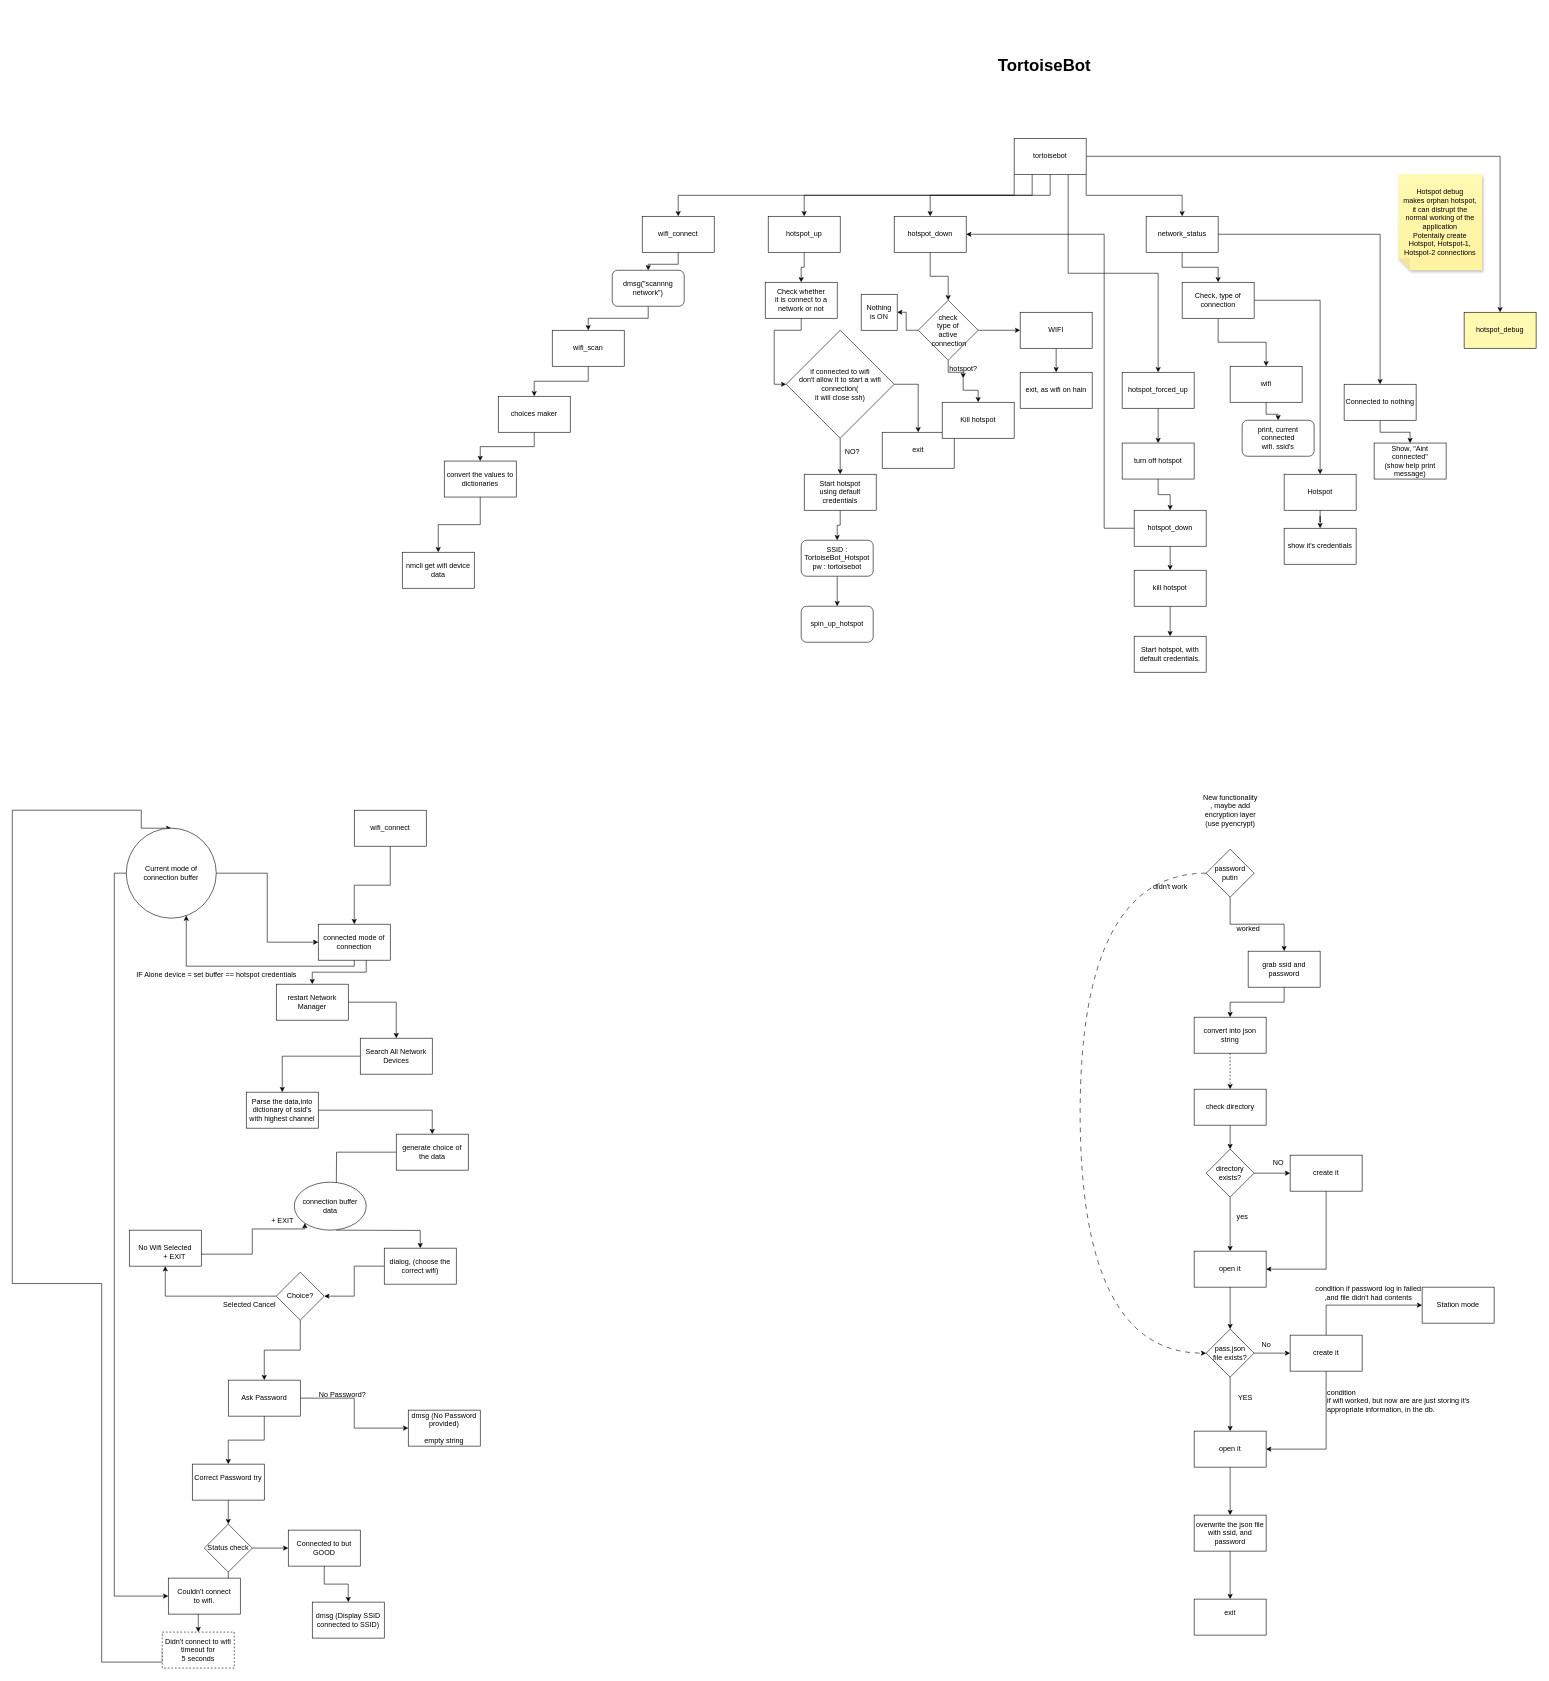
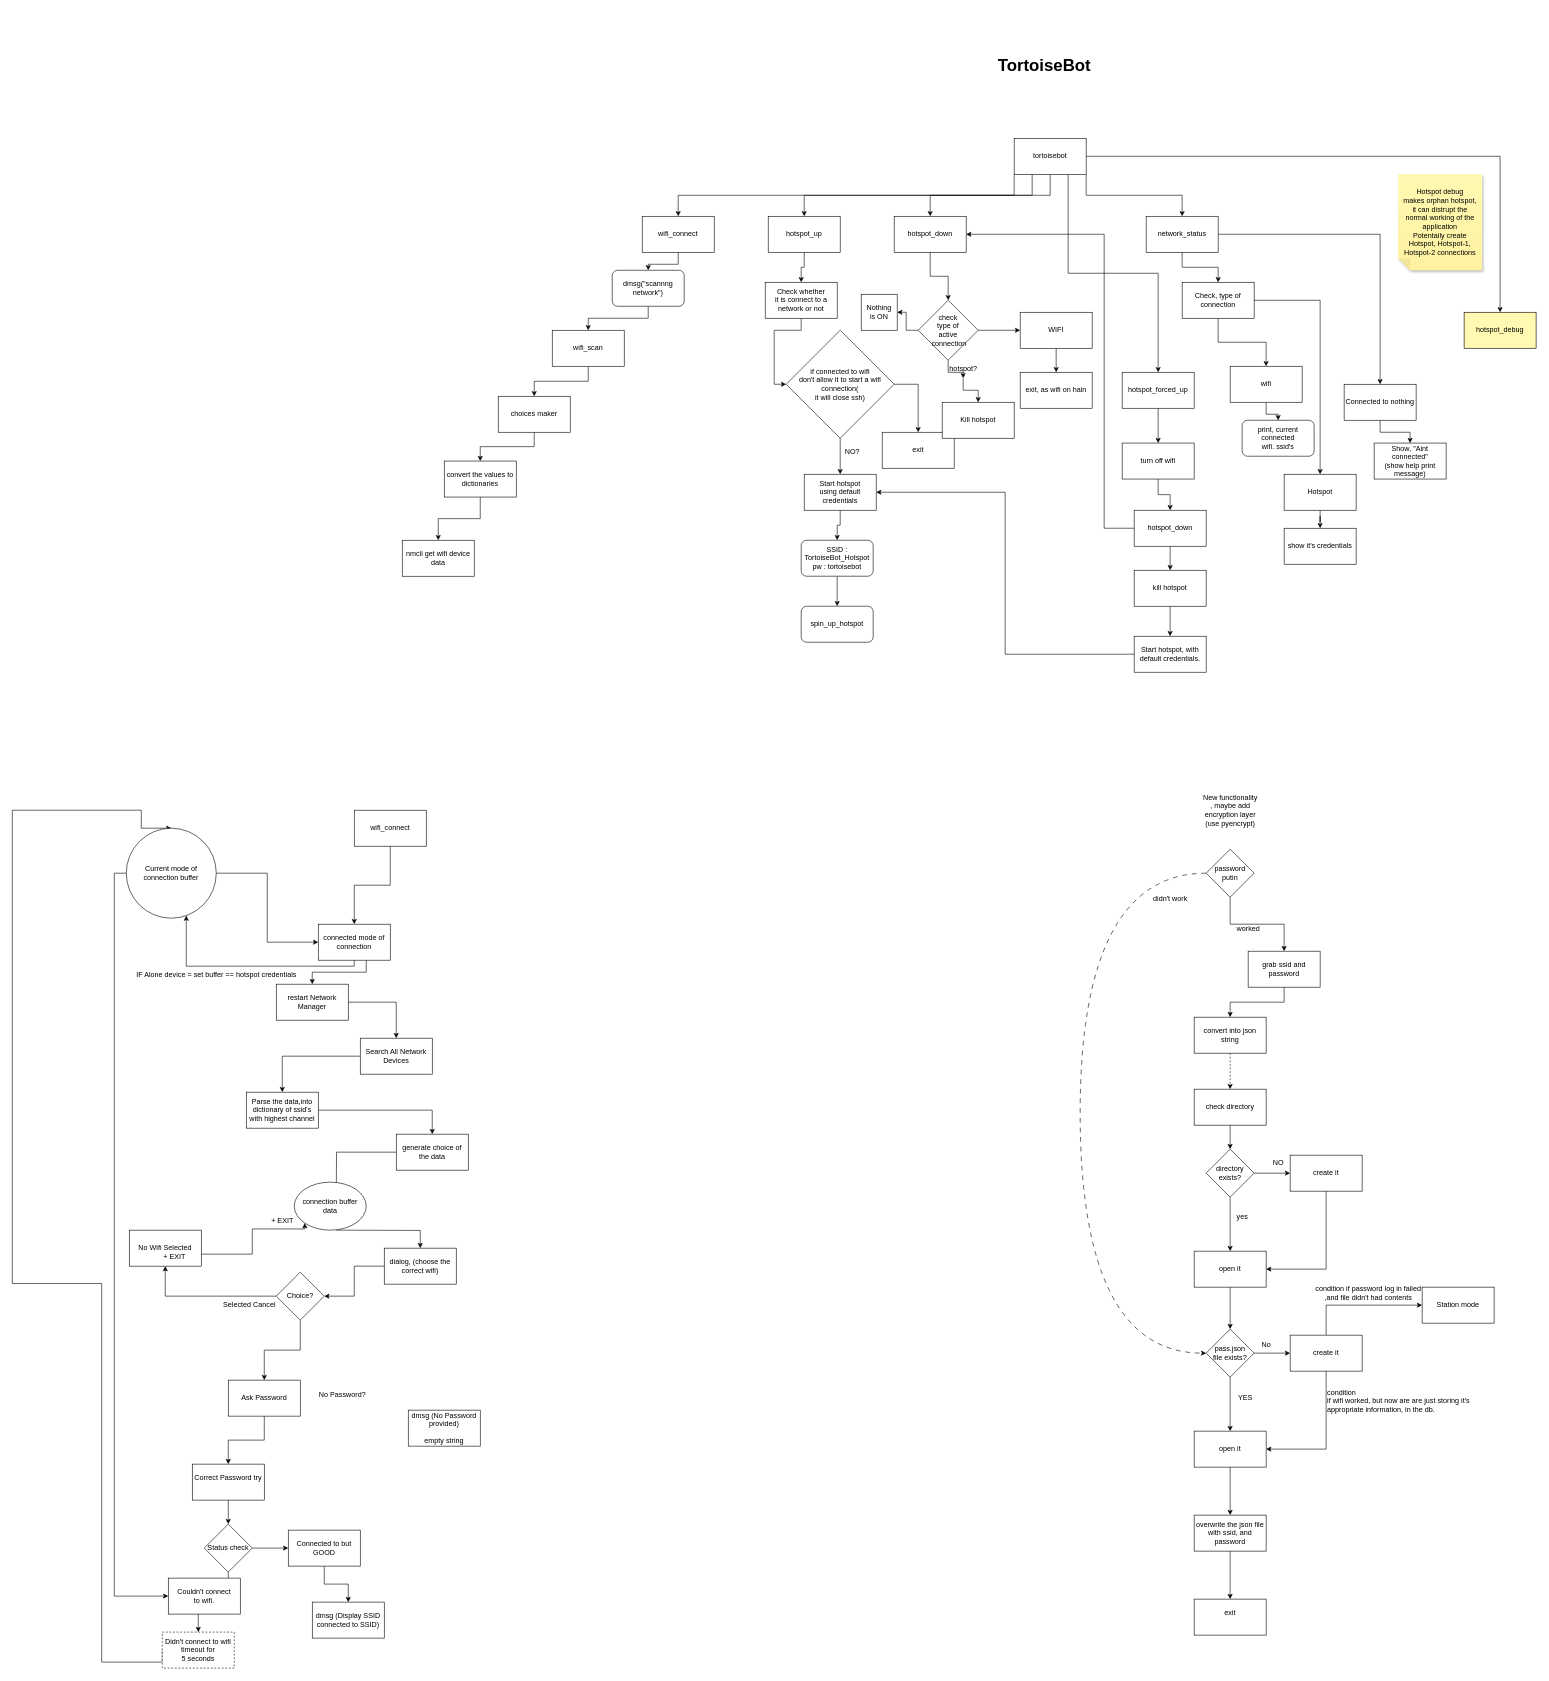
node "turn off hotspot": label "turn off hotspot" -> "turn off wifi"
edge "Start hotspot, with default credentials." -> "Start hotspot using default credentials": added
node "nmcli get wifi device data": moved (438, 570) -> (438, 558)
node "didn't work": moved (1170, 887) -> (1170, 899)
edge "Ask Password" -> "dmsg (No Password provided) empty string": removed
